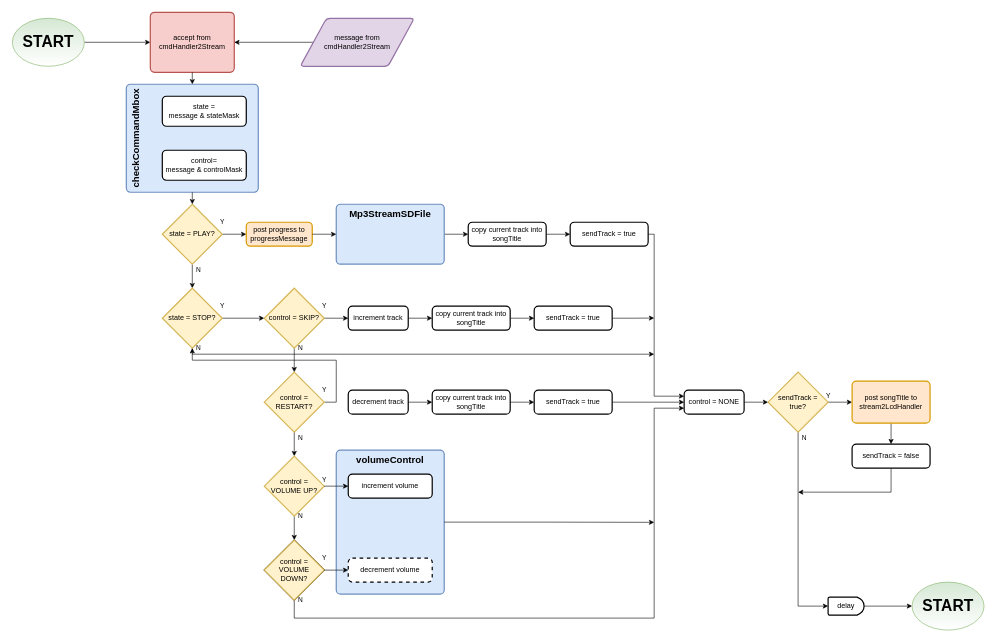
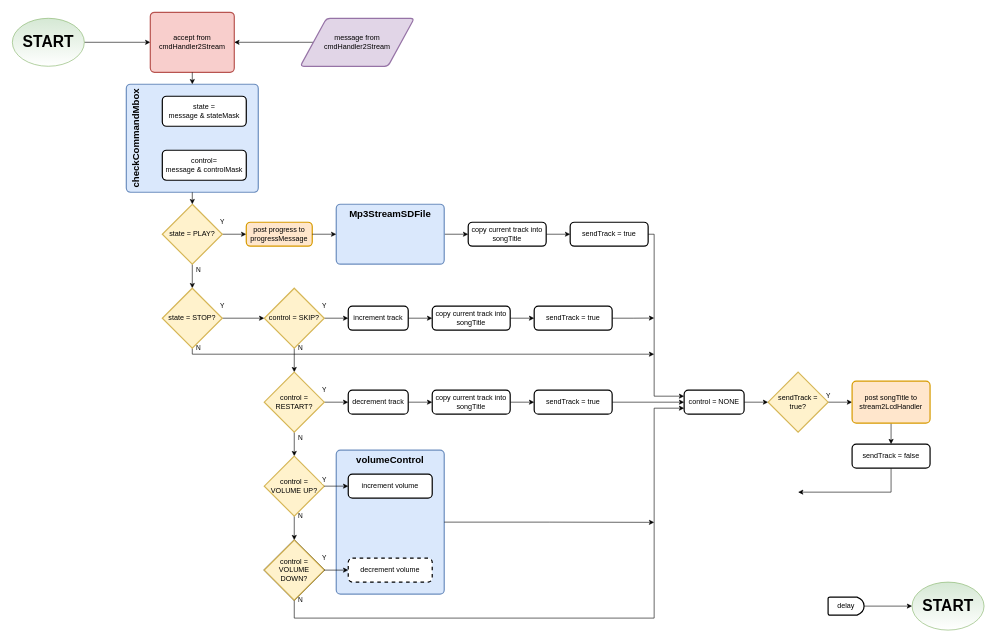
edge "control = RESTART?" -> "state = STOP?": now "control = RESTART?" -> "decrement track"
edge "sendTrack = true?" -> "delay": removed, label "N"
